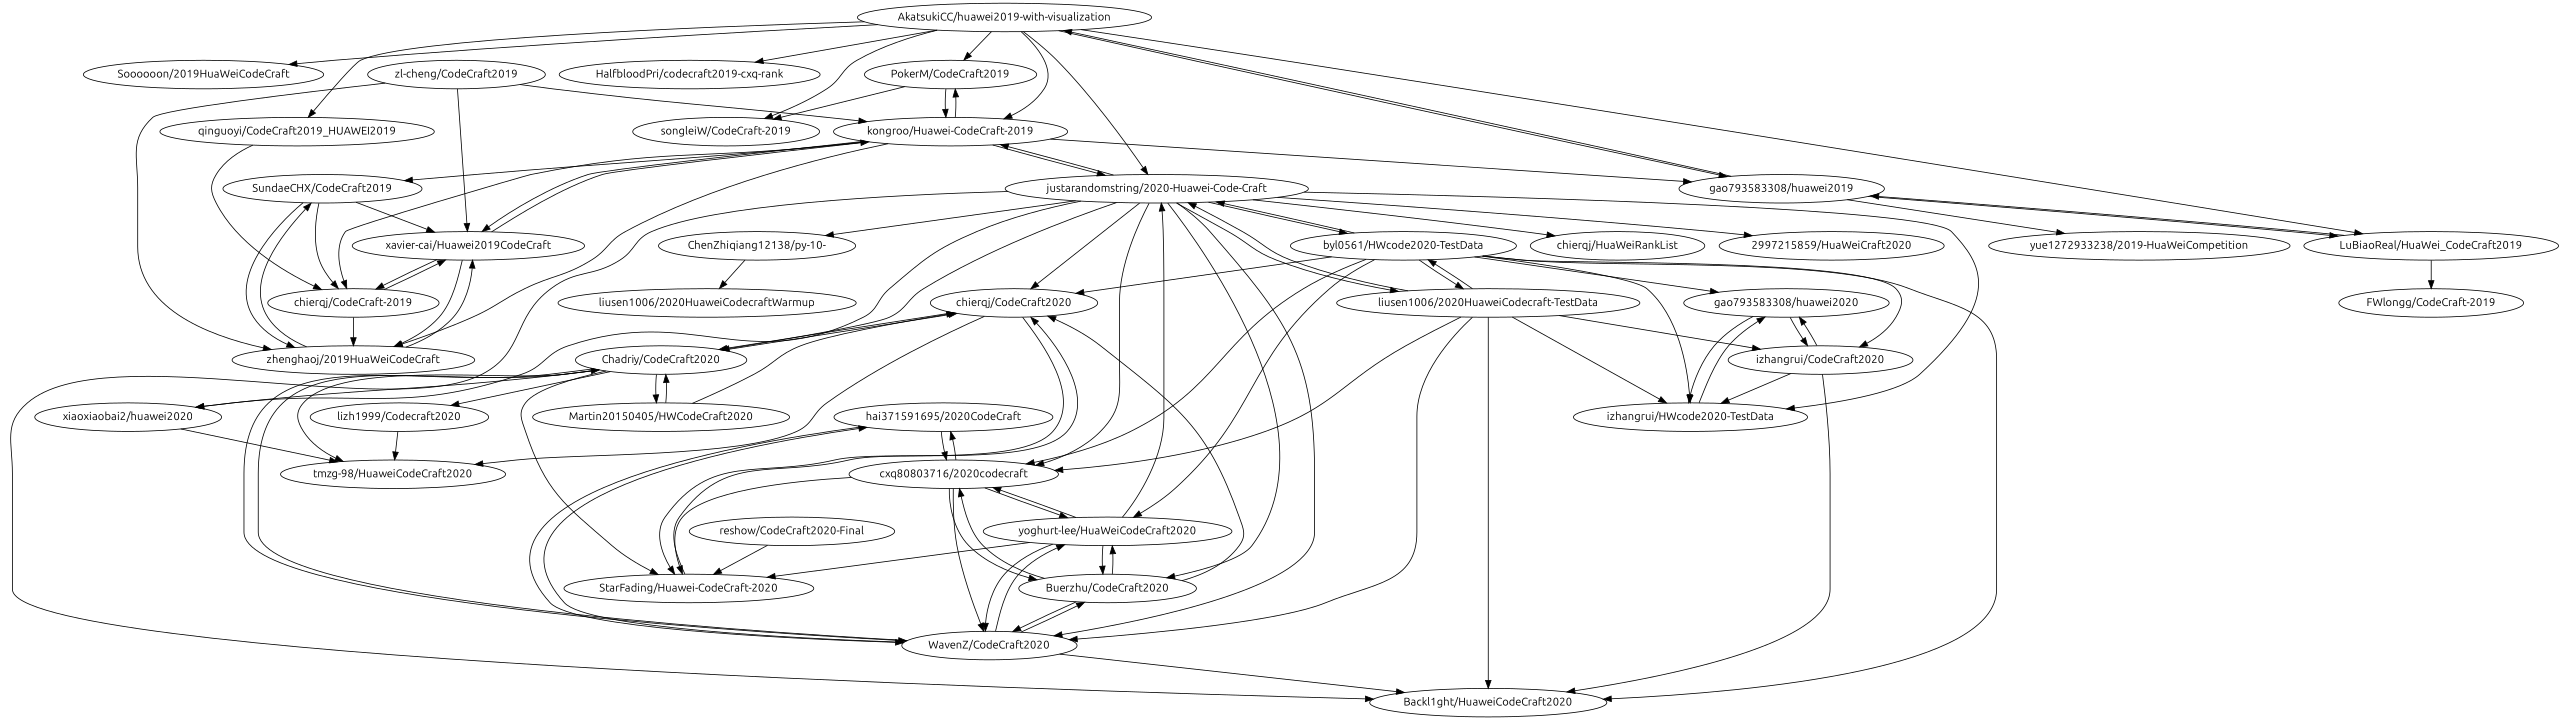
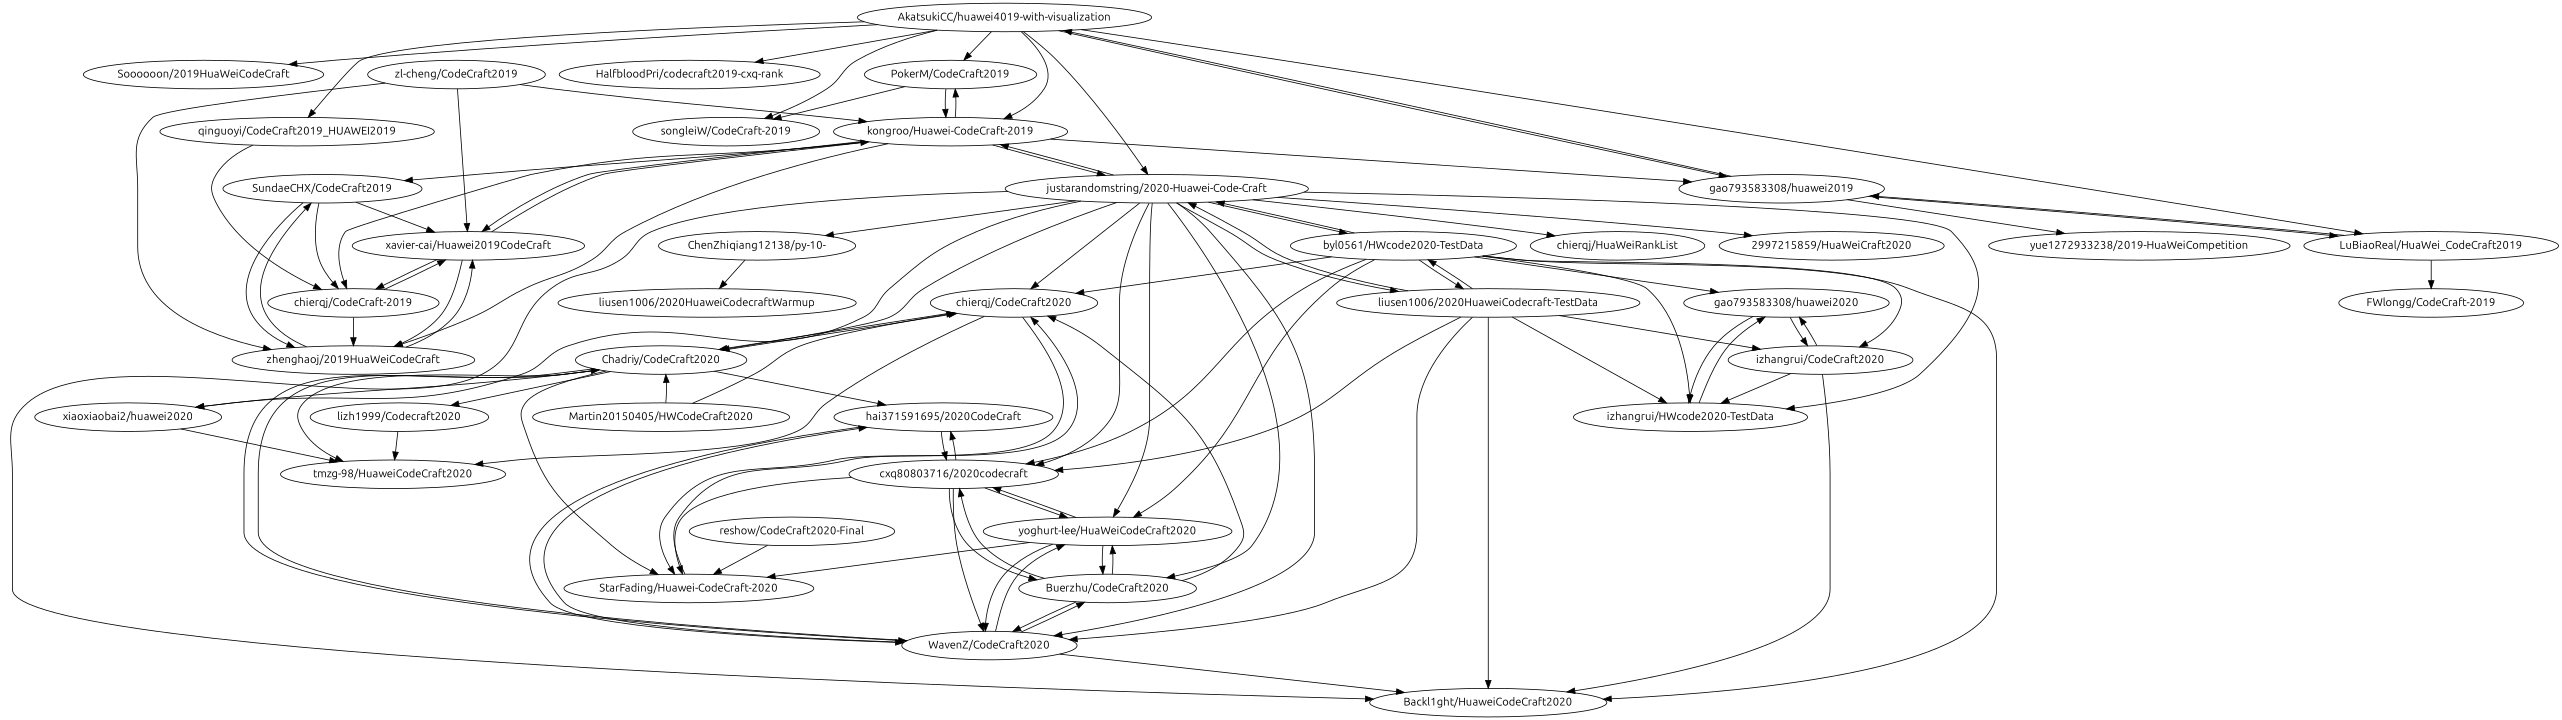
node "AkatsukiCC/huawei2019-with-visualization": label "AkatsukiCC/huawei2019-with-visualization" -> "AkatsukiCC/huawei4019-with-visualization"
edge "yoghurt-lee/HuaWeiCodeCraft2020" -> "justarandomstring/2020-Huawei-Code-Craft": reversed
edge "Chadriy/CodeCraft2020" -> "Martin20150405/HWCodeCraft2020": now "Chadriy/CodeCraft2020" -> "hai371591695/2020CodeCraft"
